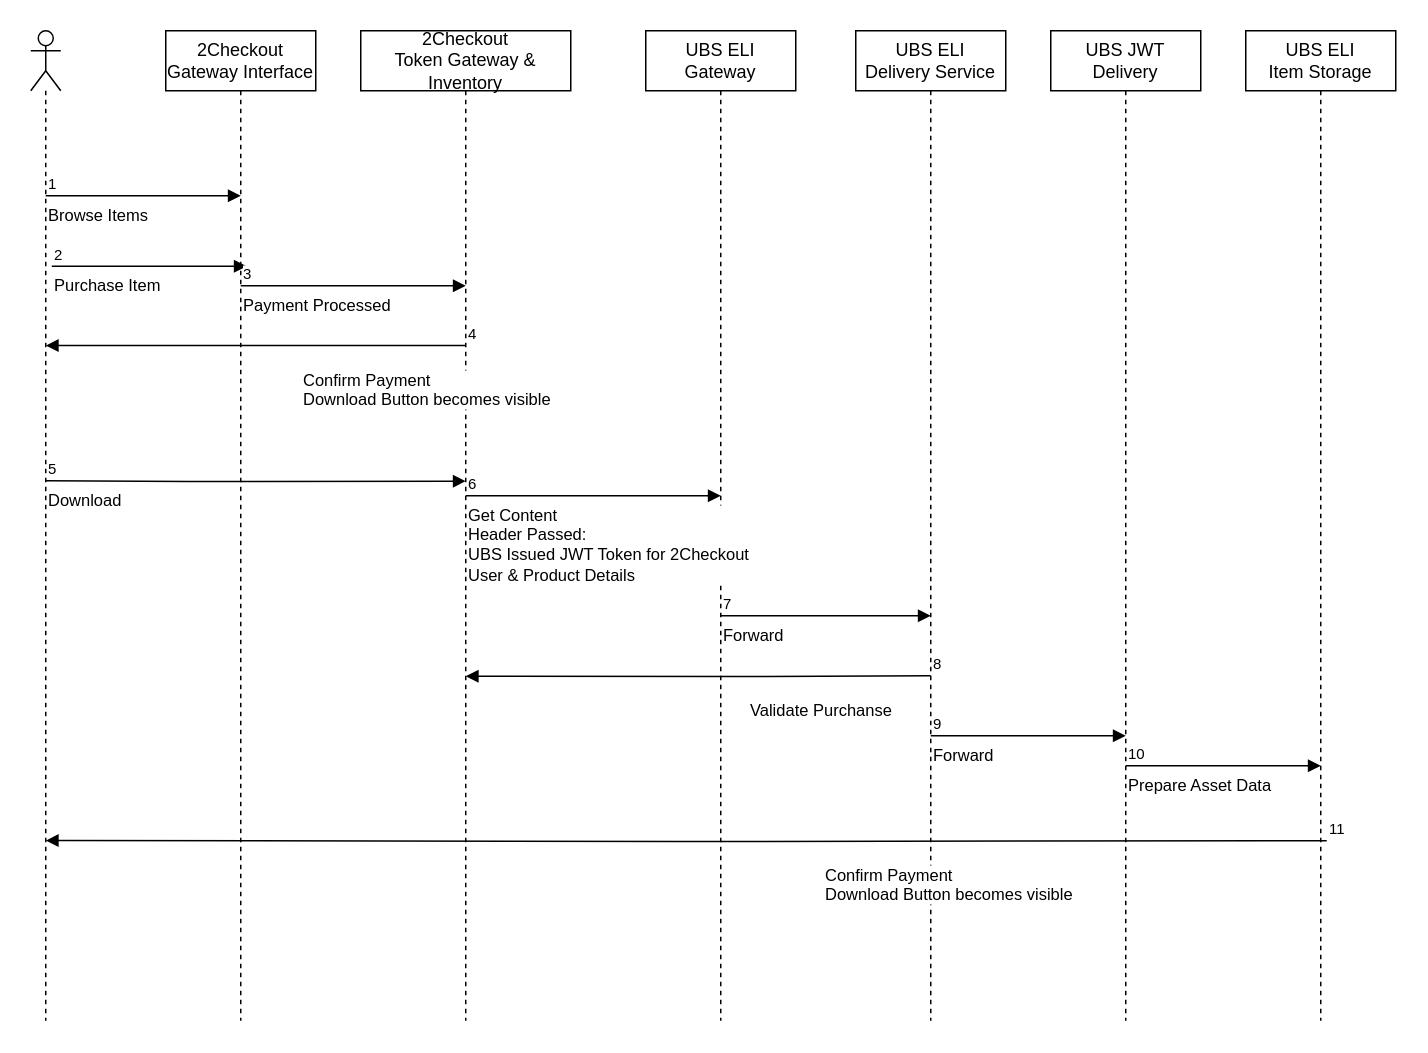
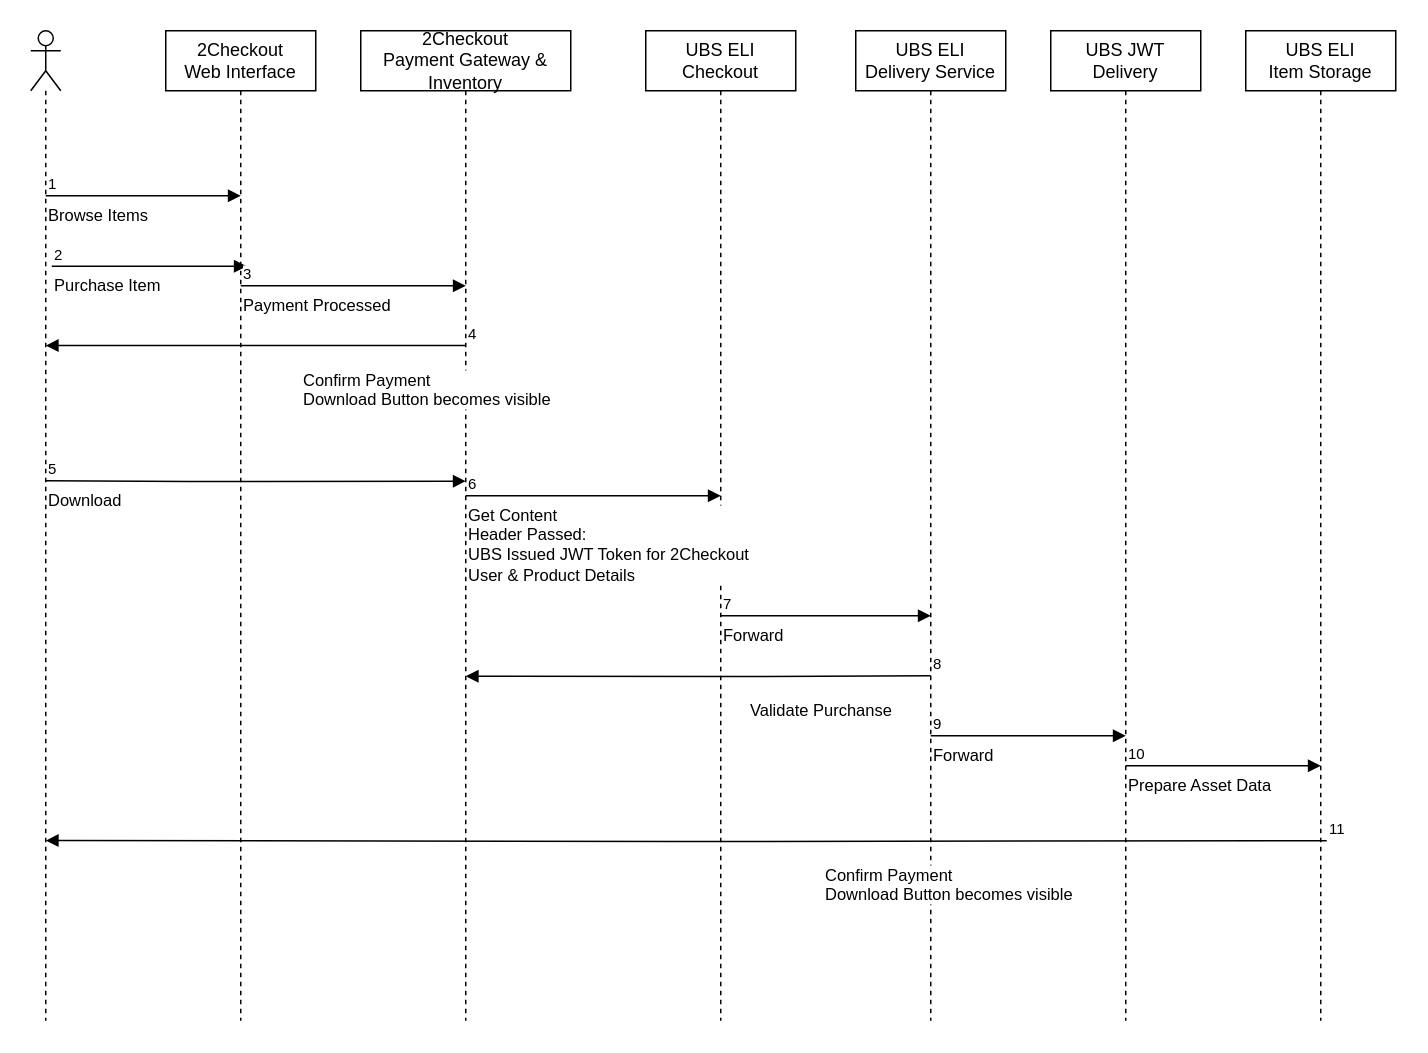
node "2Checkout Gateway Interface": label "2Checkout Gateway Interface" -> "2Checkout Web Interface"
node "2Checkout Token Gateway & Inventory": label "2Checkout Token Gateway & Inventory" -> "2Checkout Payment Gateway & Inventory"
node "UBS ELI Gateway": label "UBS ELI Gateway" -> "UBS ELI Checkout"
